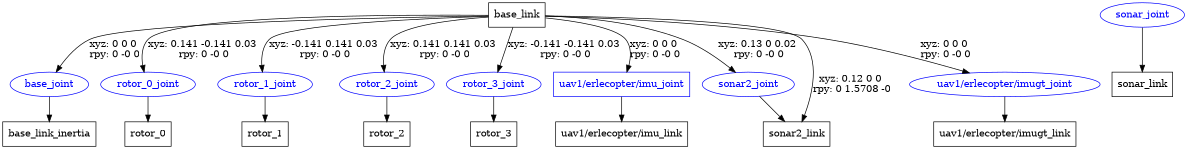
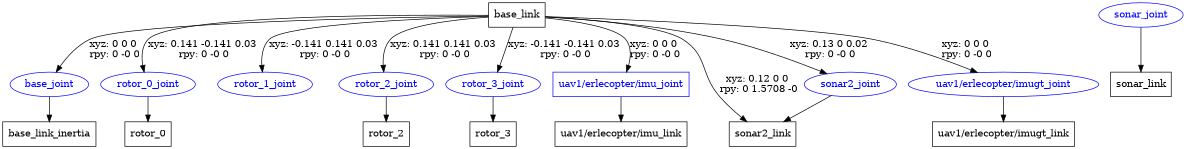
node "rotor_1": removed
